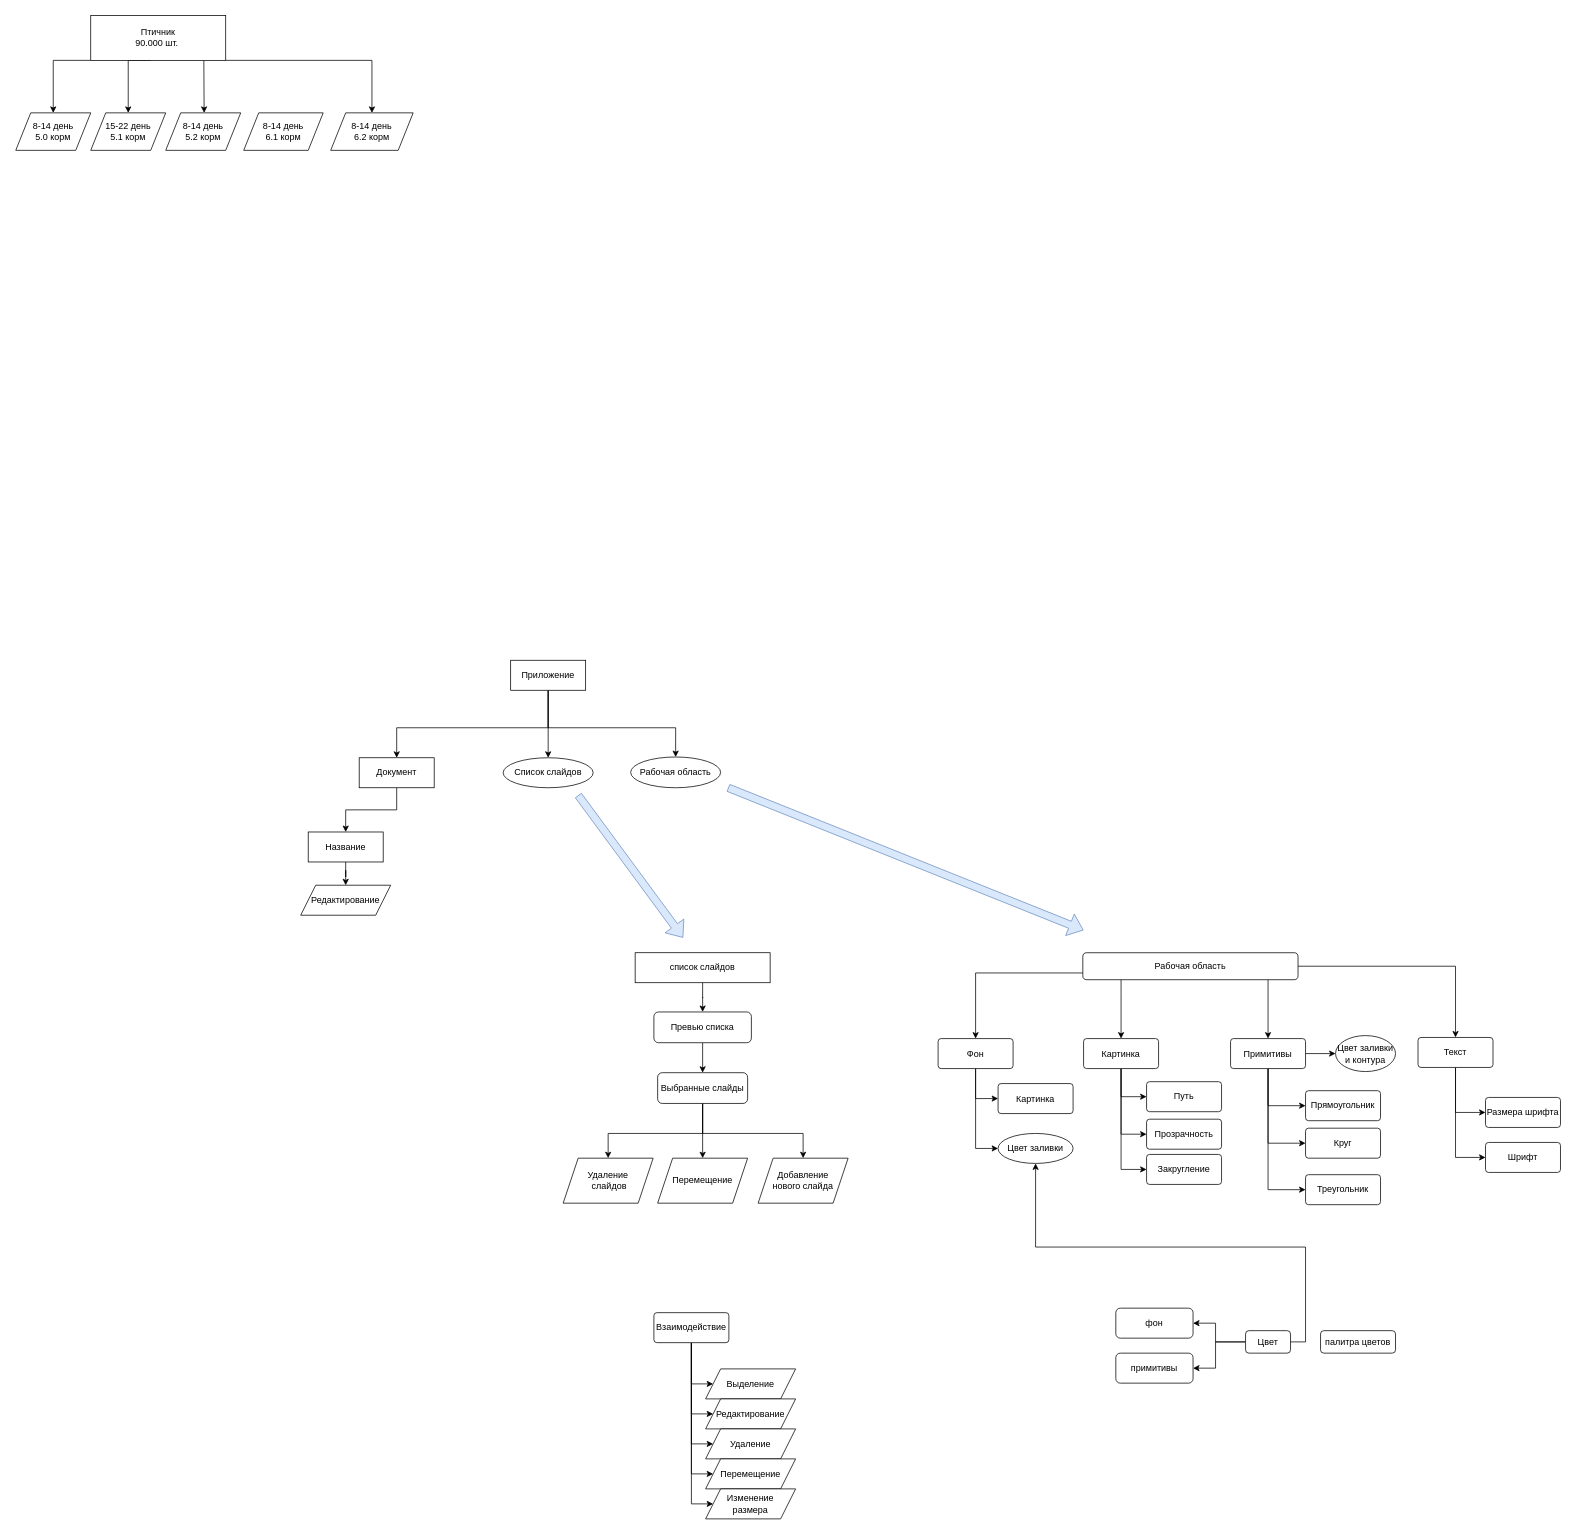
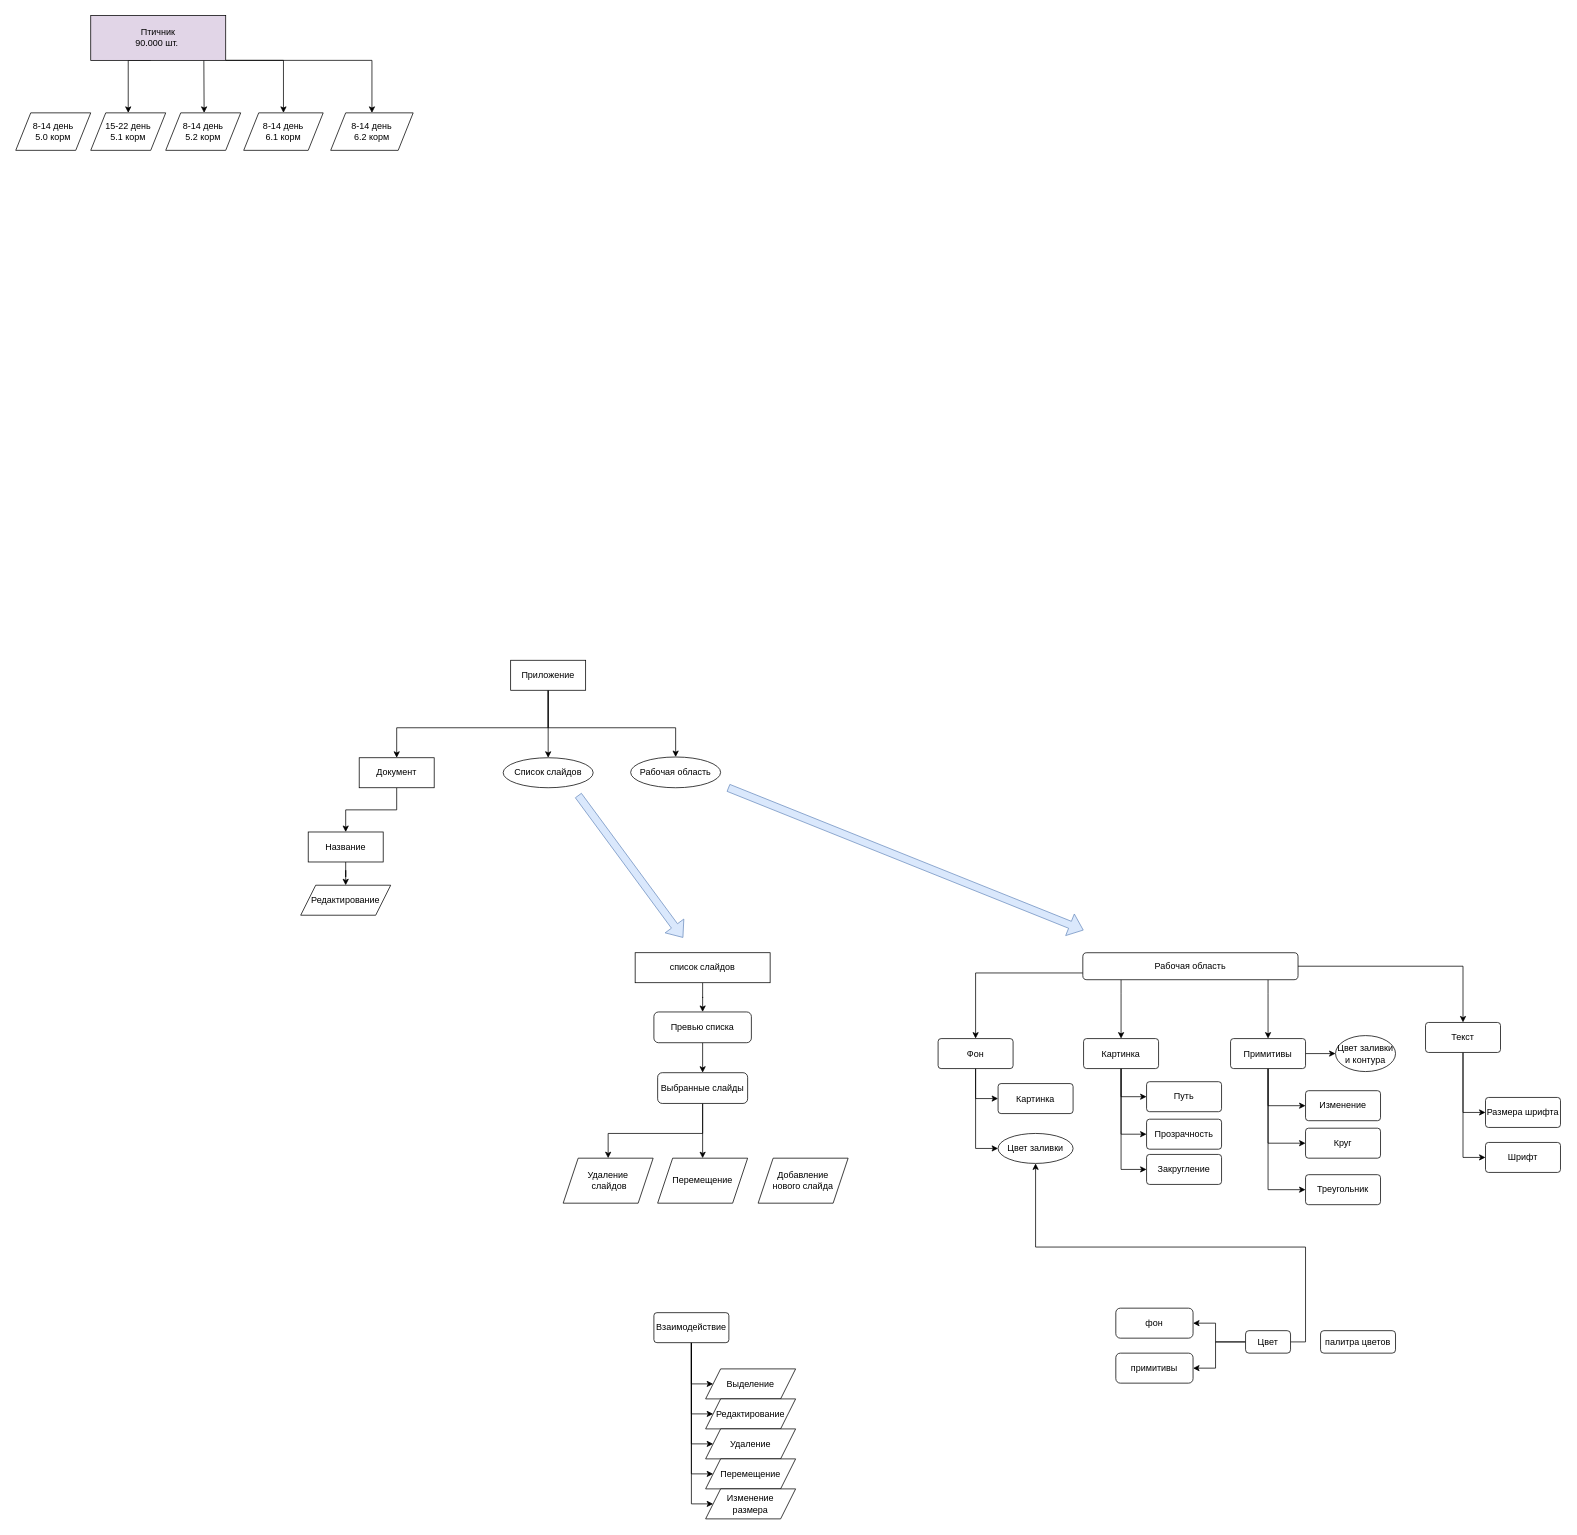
node "Птичник 90.000 шт.": fillcolor #ffffff -> #e1d5e7
edge "Птичник 90.000 шт." -> "8-14 день 5.0 корм": removed
edge "Птичник 90.000 шт." -> "8-14 день 6.1 корм": added
node "Текст": moved (1455, 1053) -> (1463, 1038)
node "Прямоугольник": label "Прямоугольник" -> "Изменение"
edge "Выбранные слайды" -> "Добавление нового слайда": removed
